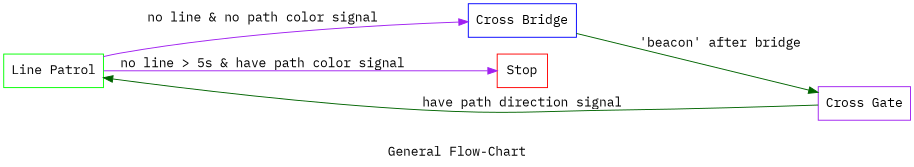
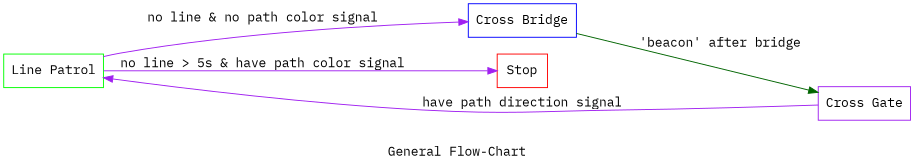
edge "Cross Gate" -> "Line Patrol": color darkgreen -> purple
